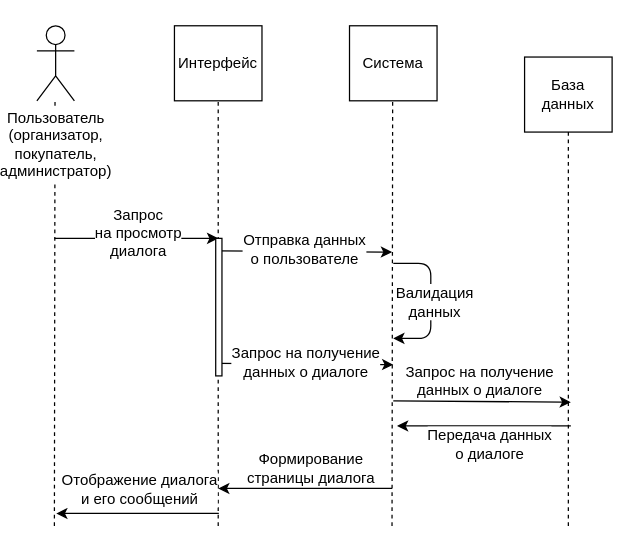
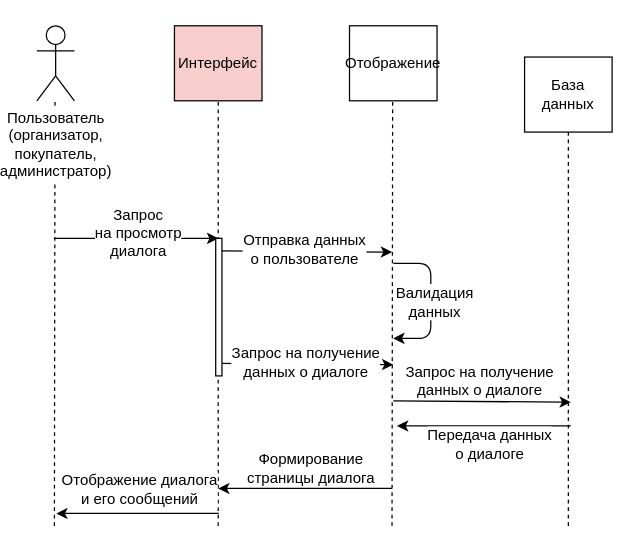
node "Интерфейс": fillcolor #ffffff -> #f8cecc
node "Система": label "Система" -> "Отображение"
